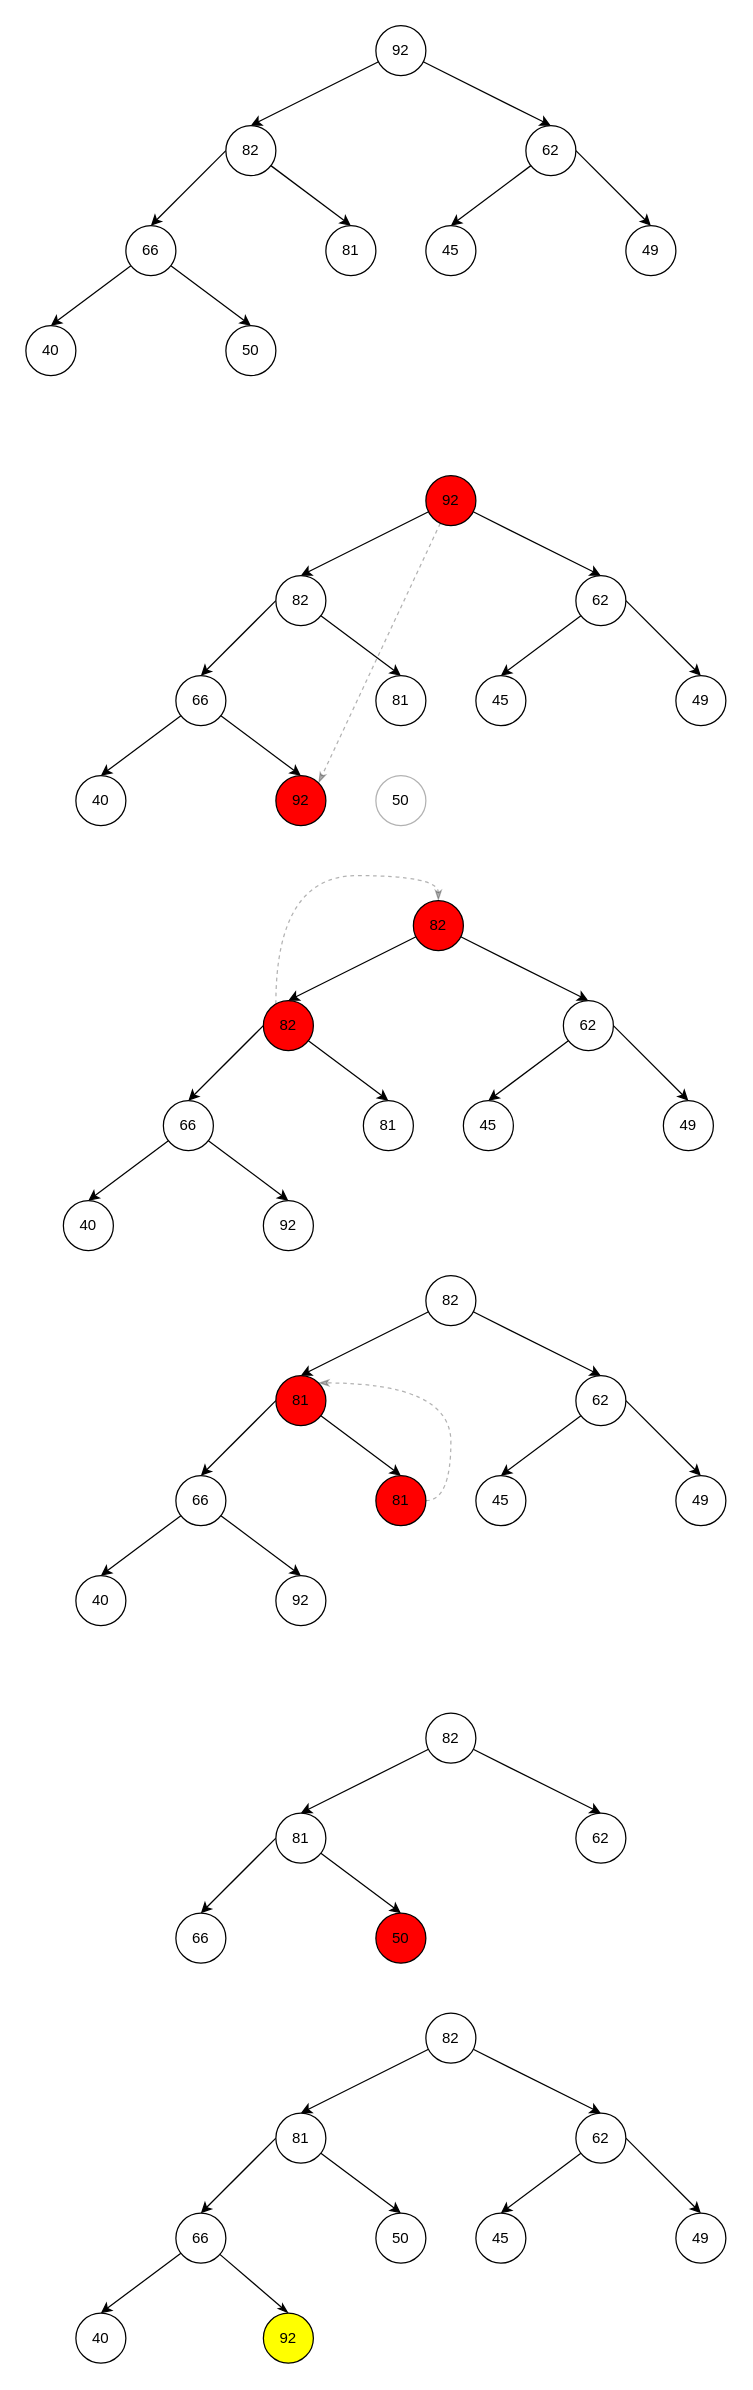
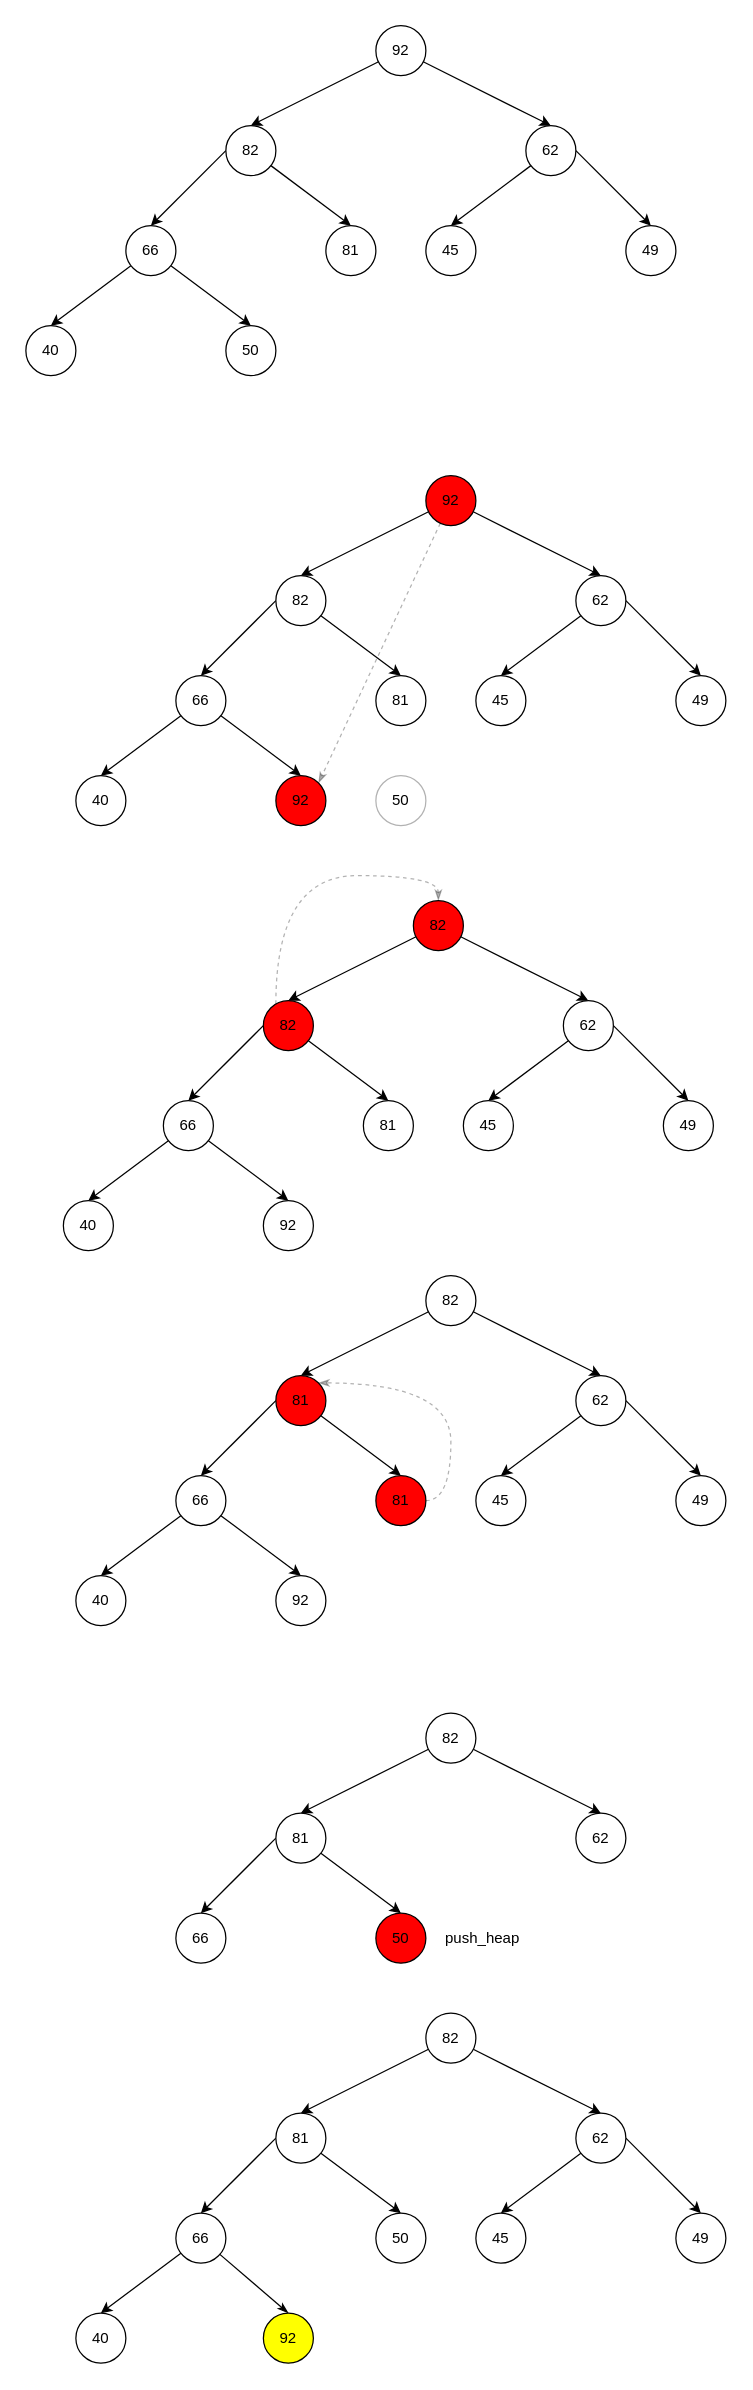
node "push_heap": added
